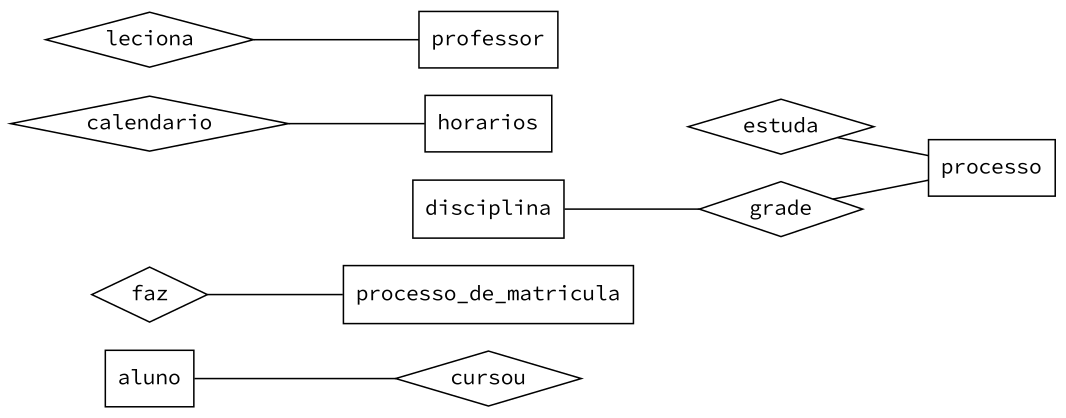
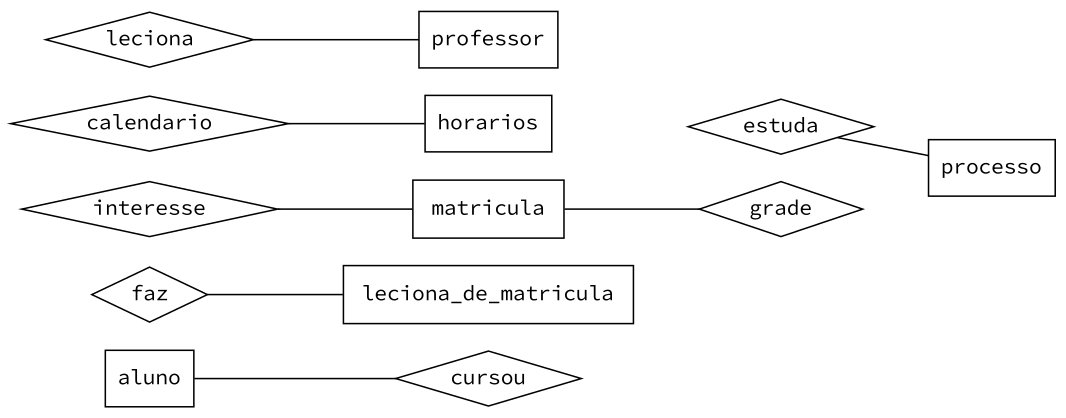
edge "processo" -- "grade": removed
node "interesse": added
node "disciplina": label "disciplina" -> "matricula"
node "processo_de_matricula": label "processo_de_matricula" -> "leciona_de_matricula"
